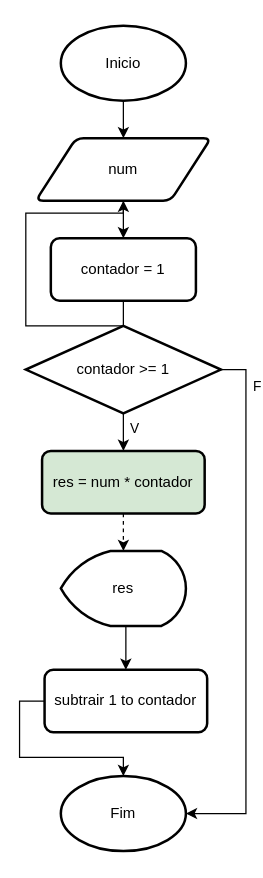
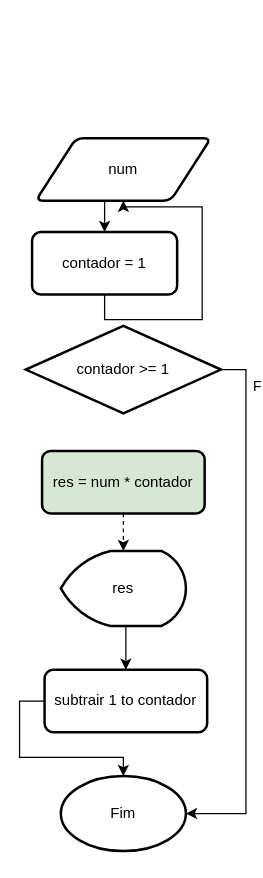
node "Inicio": removed
edge "Inicio" -> "num": removed
node "contador = 1": moved (123, 269) -> (104, 263)
edge "contador >= 1" -> "res = num * contador": removed, label "V"
